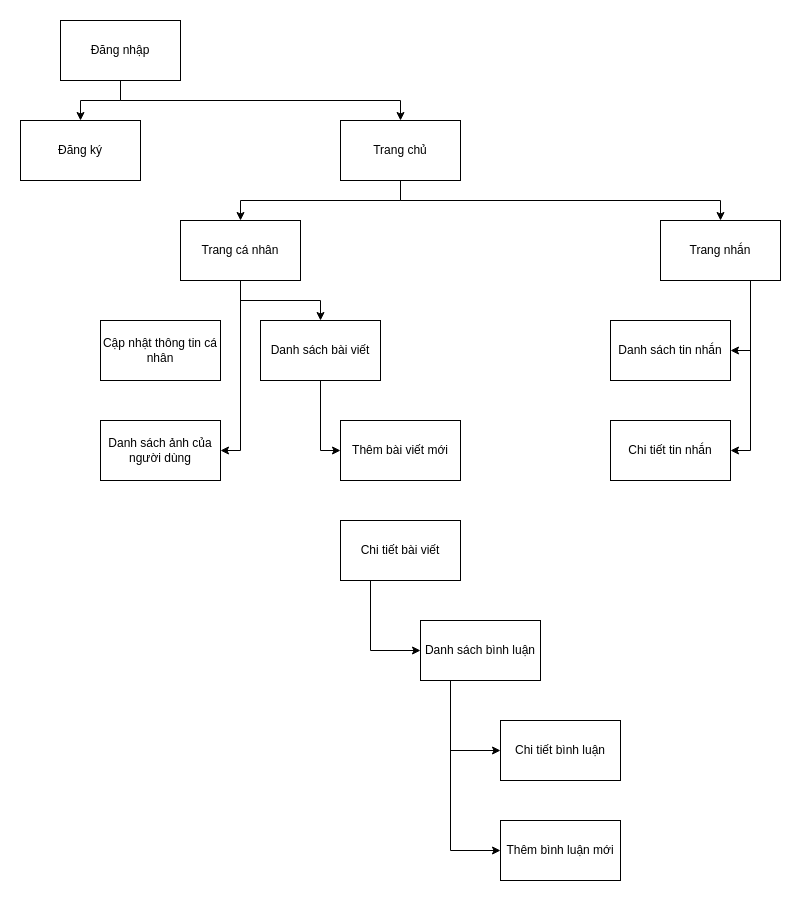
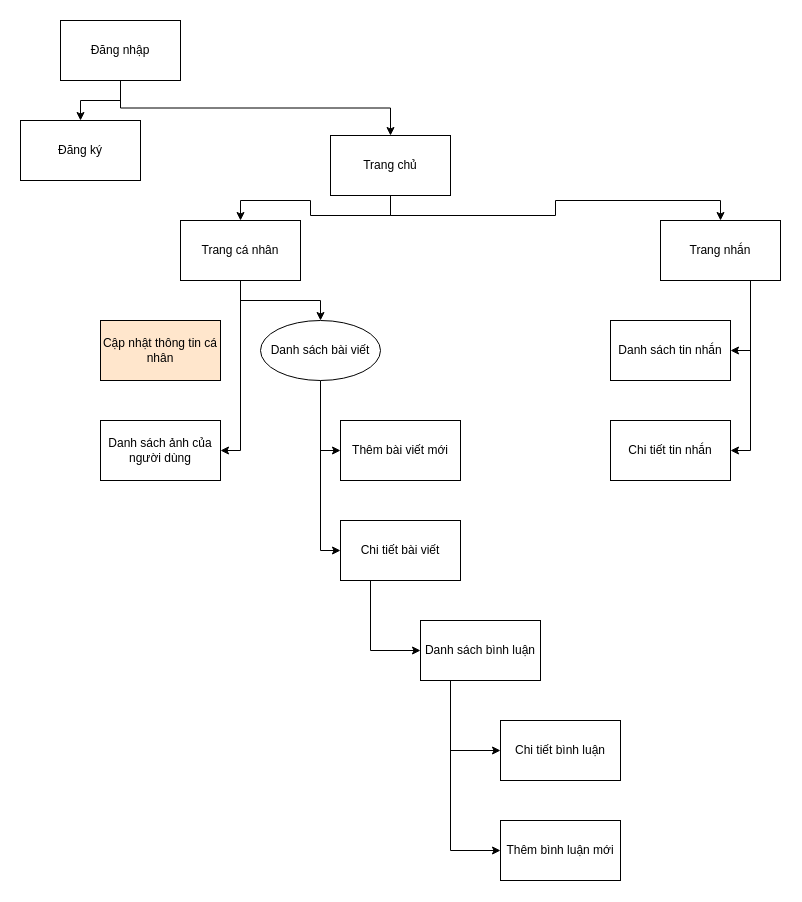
node "Trang chủ": moved (401, 151) -> (391, 166)
node "Cập nhật thông tin cá nhân": fillcolor #ffffff -> #ffe6cc
node "Danh sách bài viết": shape rectangle -> ellipse
edge "Danh sách bài viết" -> "Chi tiết bài viết": added
